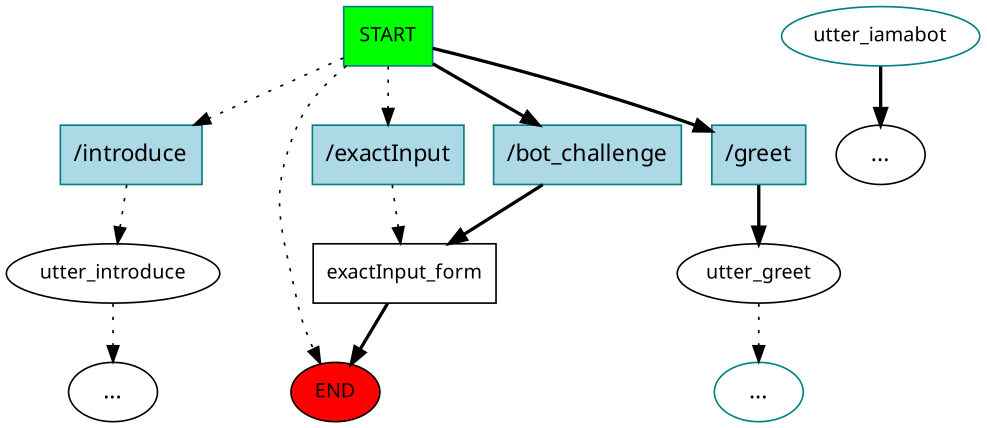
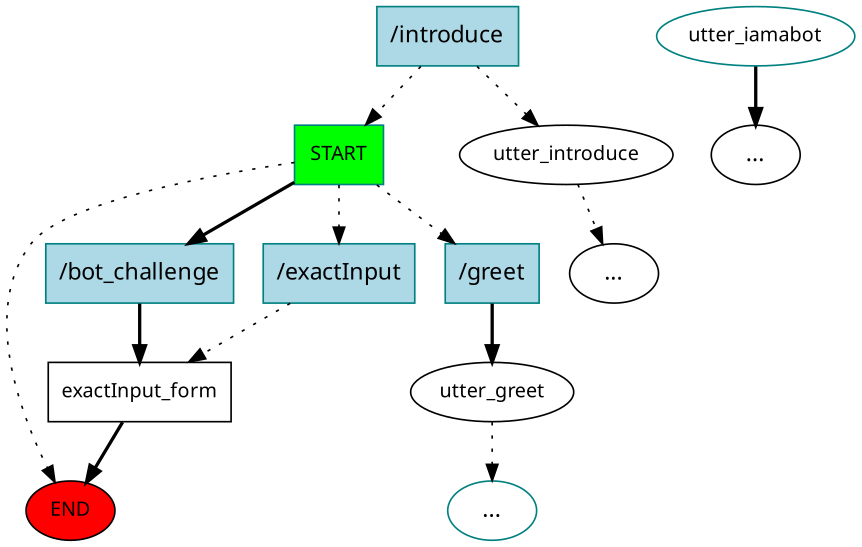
edge "START" -> "/greet": style bold -> dotted
edge "START" -> "/introduce": reversed
